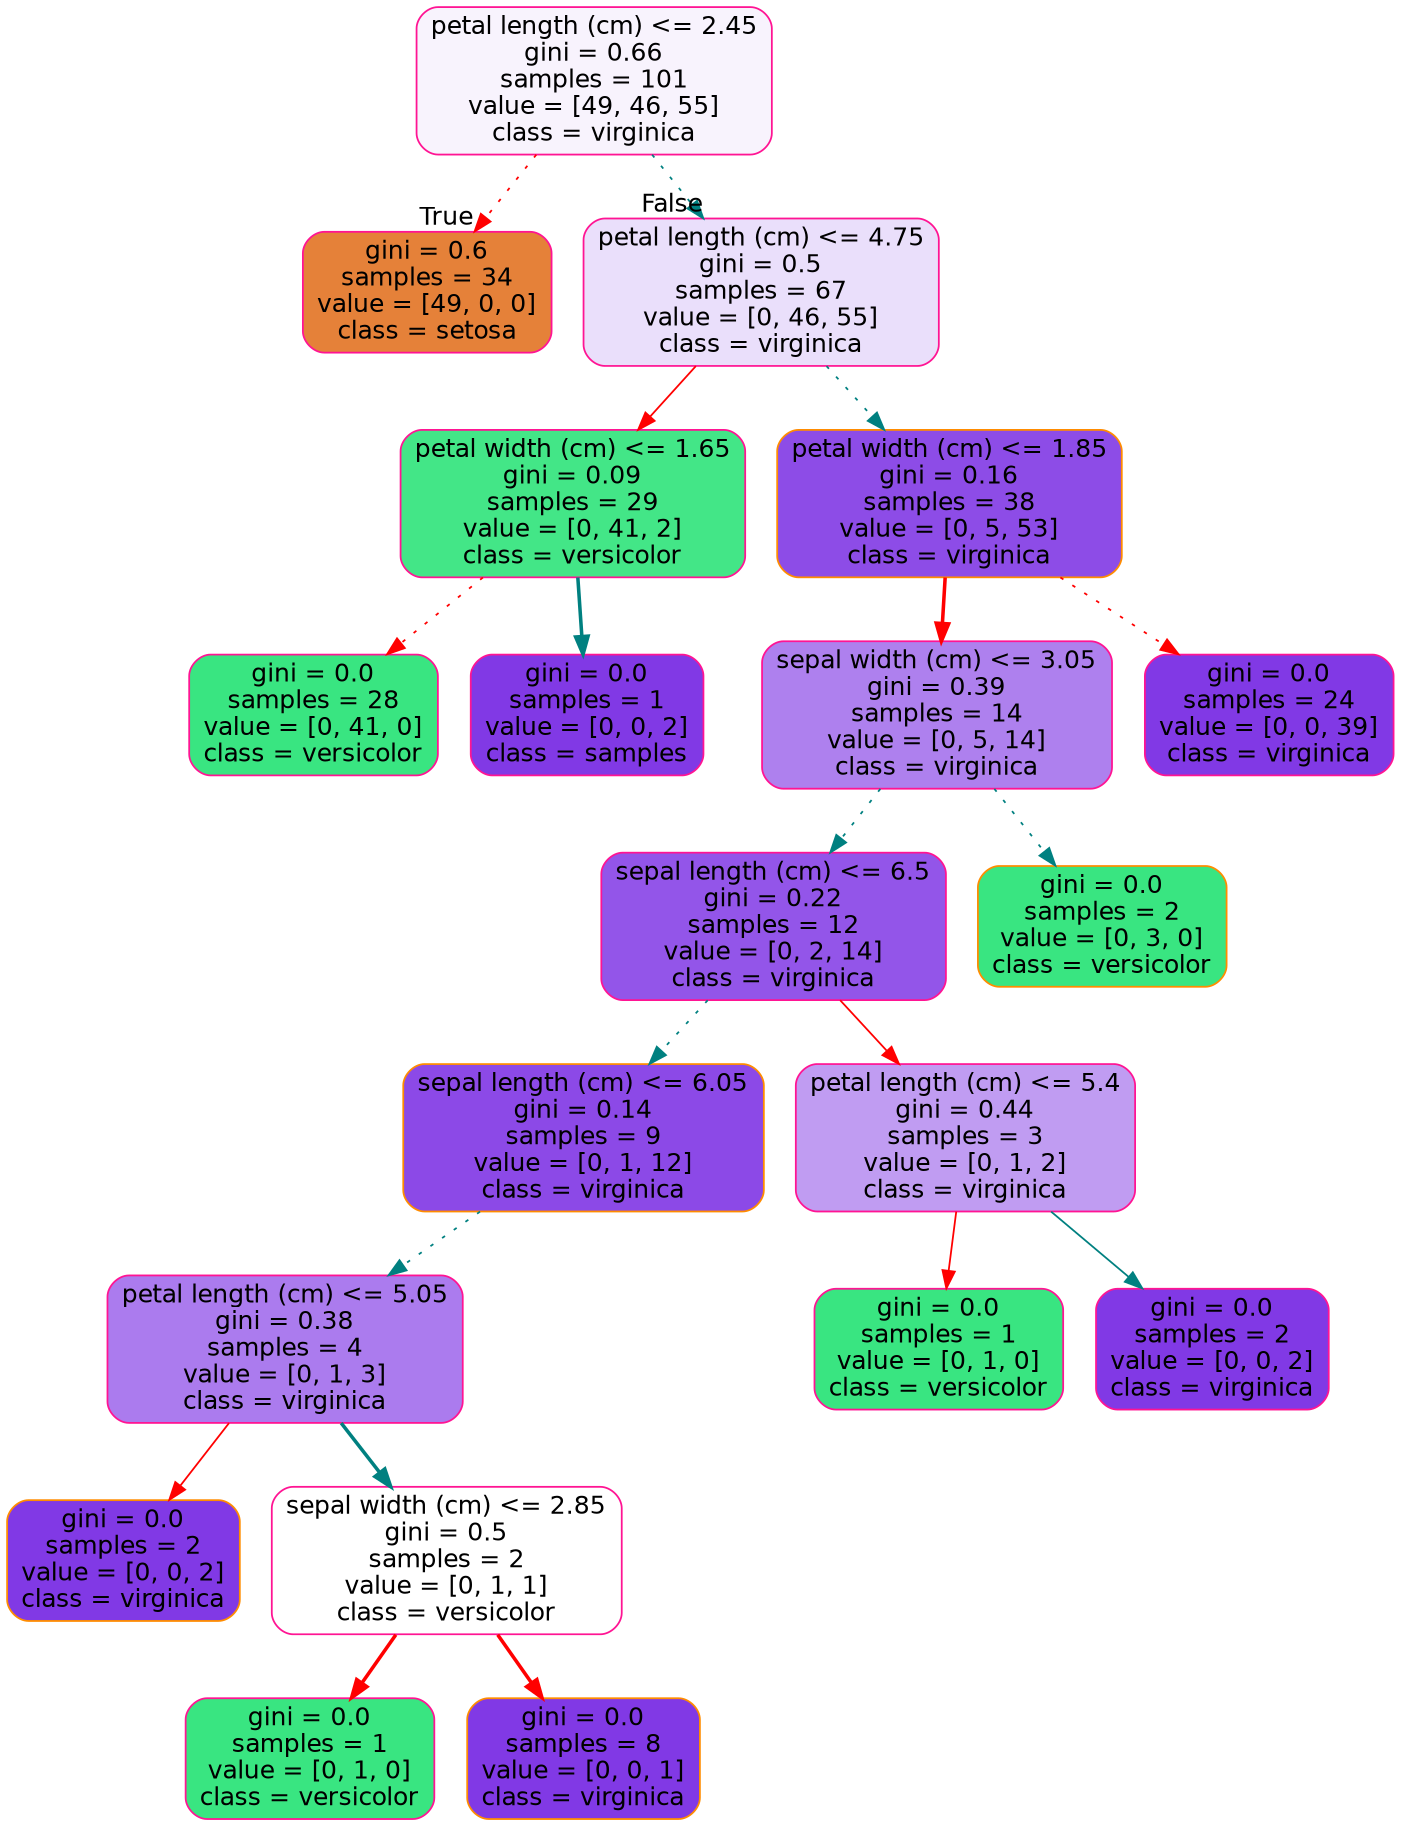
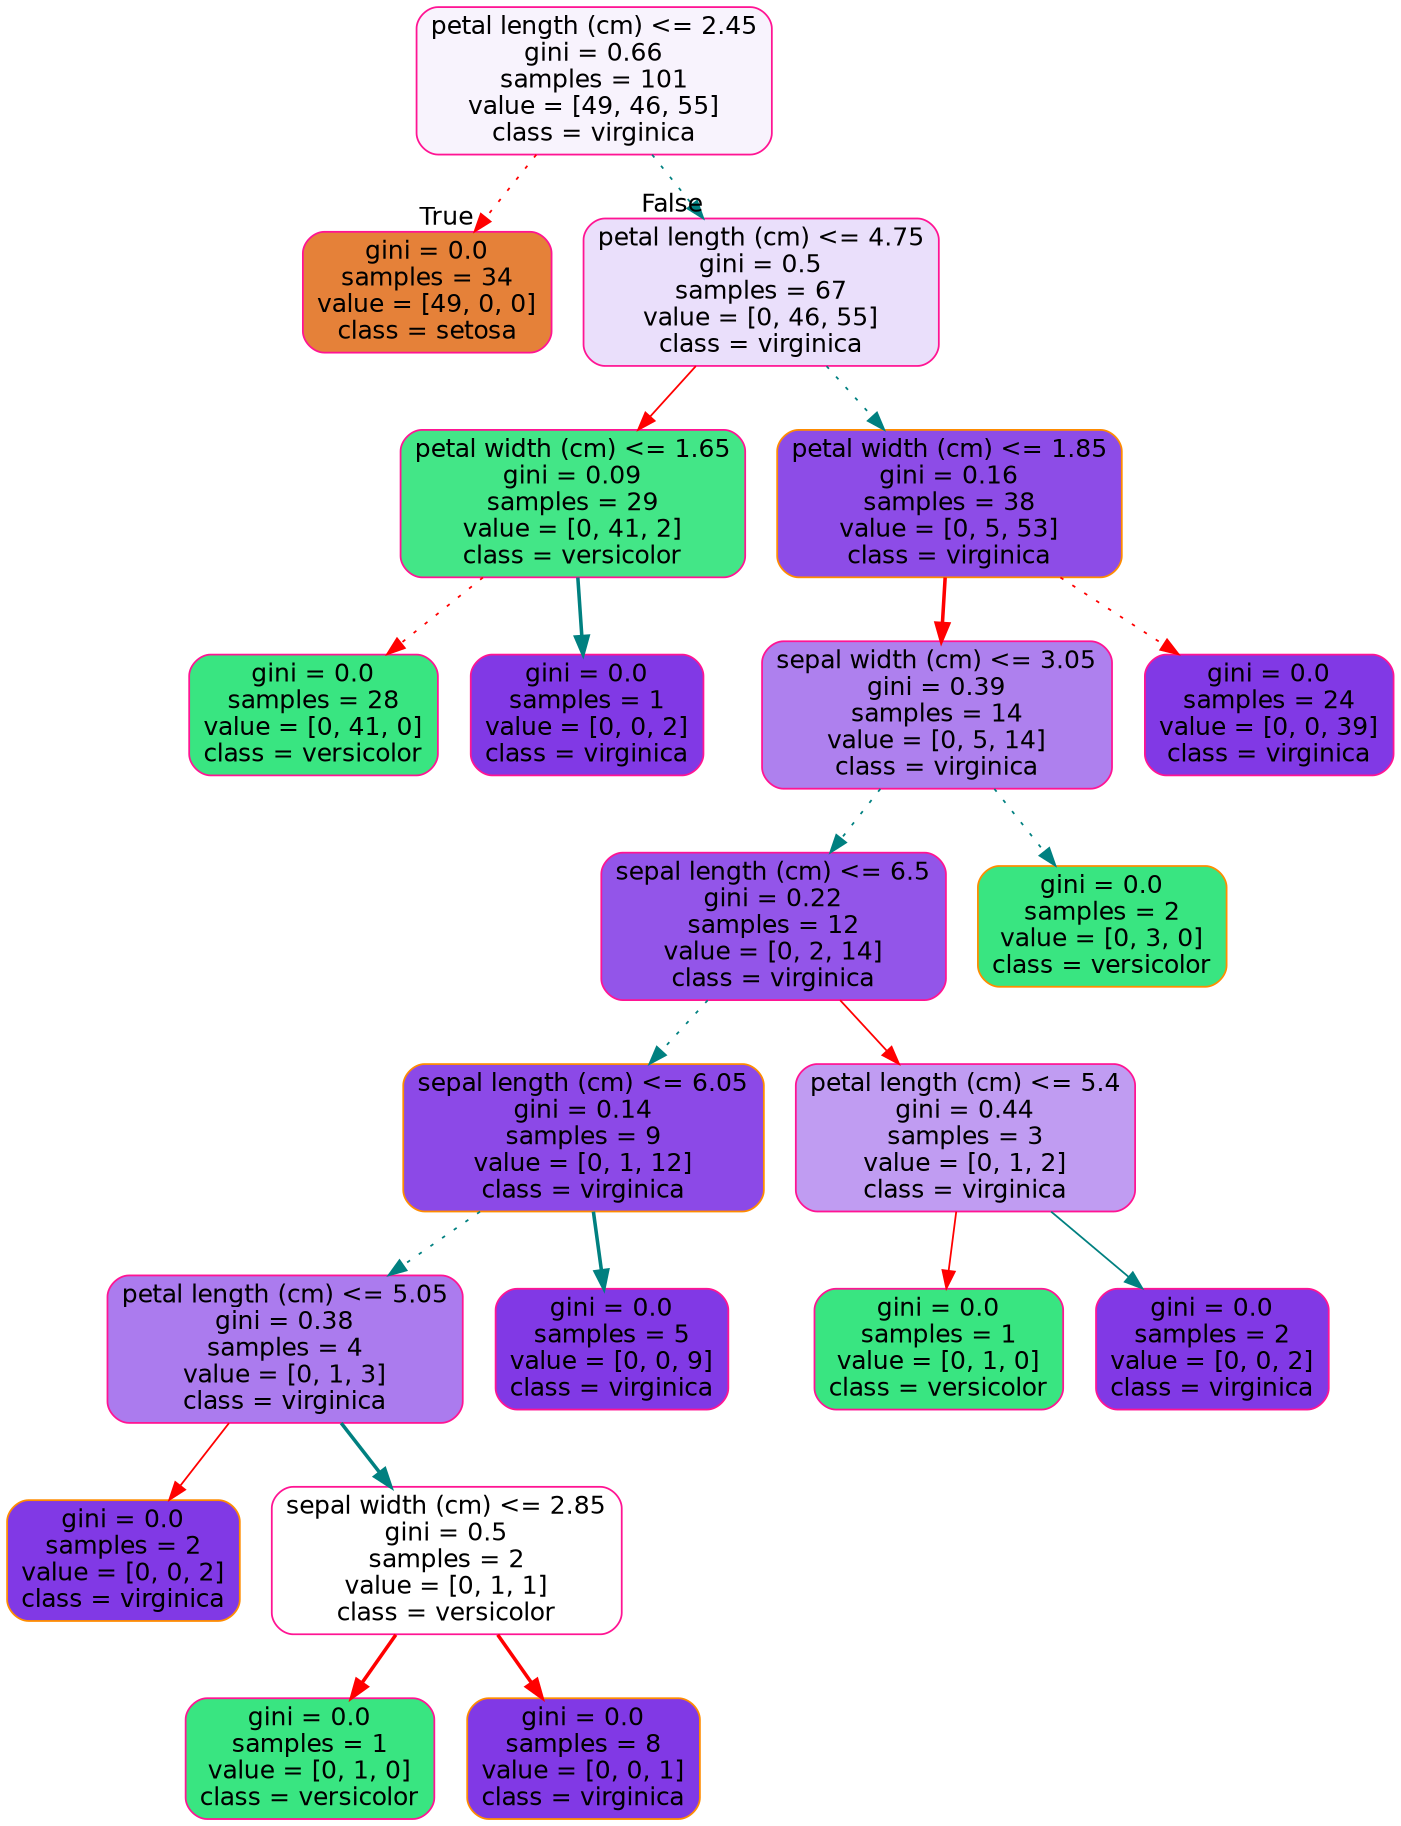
node "gini = 0.6 samples = 34 value = [49, 0, 0] class = setosa": label "gini = 0.6 samples = 34 value = [49, 0, 0] class = setosa" -> "gini = 0.0 samples = 34 value = [49, 0, 0] class = setosa"
node "gini = 0.0 samples = 1 value = [0, 0, 2] class = samples": label "gini = 0.0 samples = 1 value = [0, 0, 2] class = samples" -> "gini = 0.0 samples = 1 value = [0, 0, 2] class = virginica"
node "gini = 0.0 samples = 5 value = [0, 0, 9] class = virginica": added
